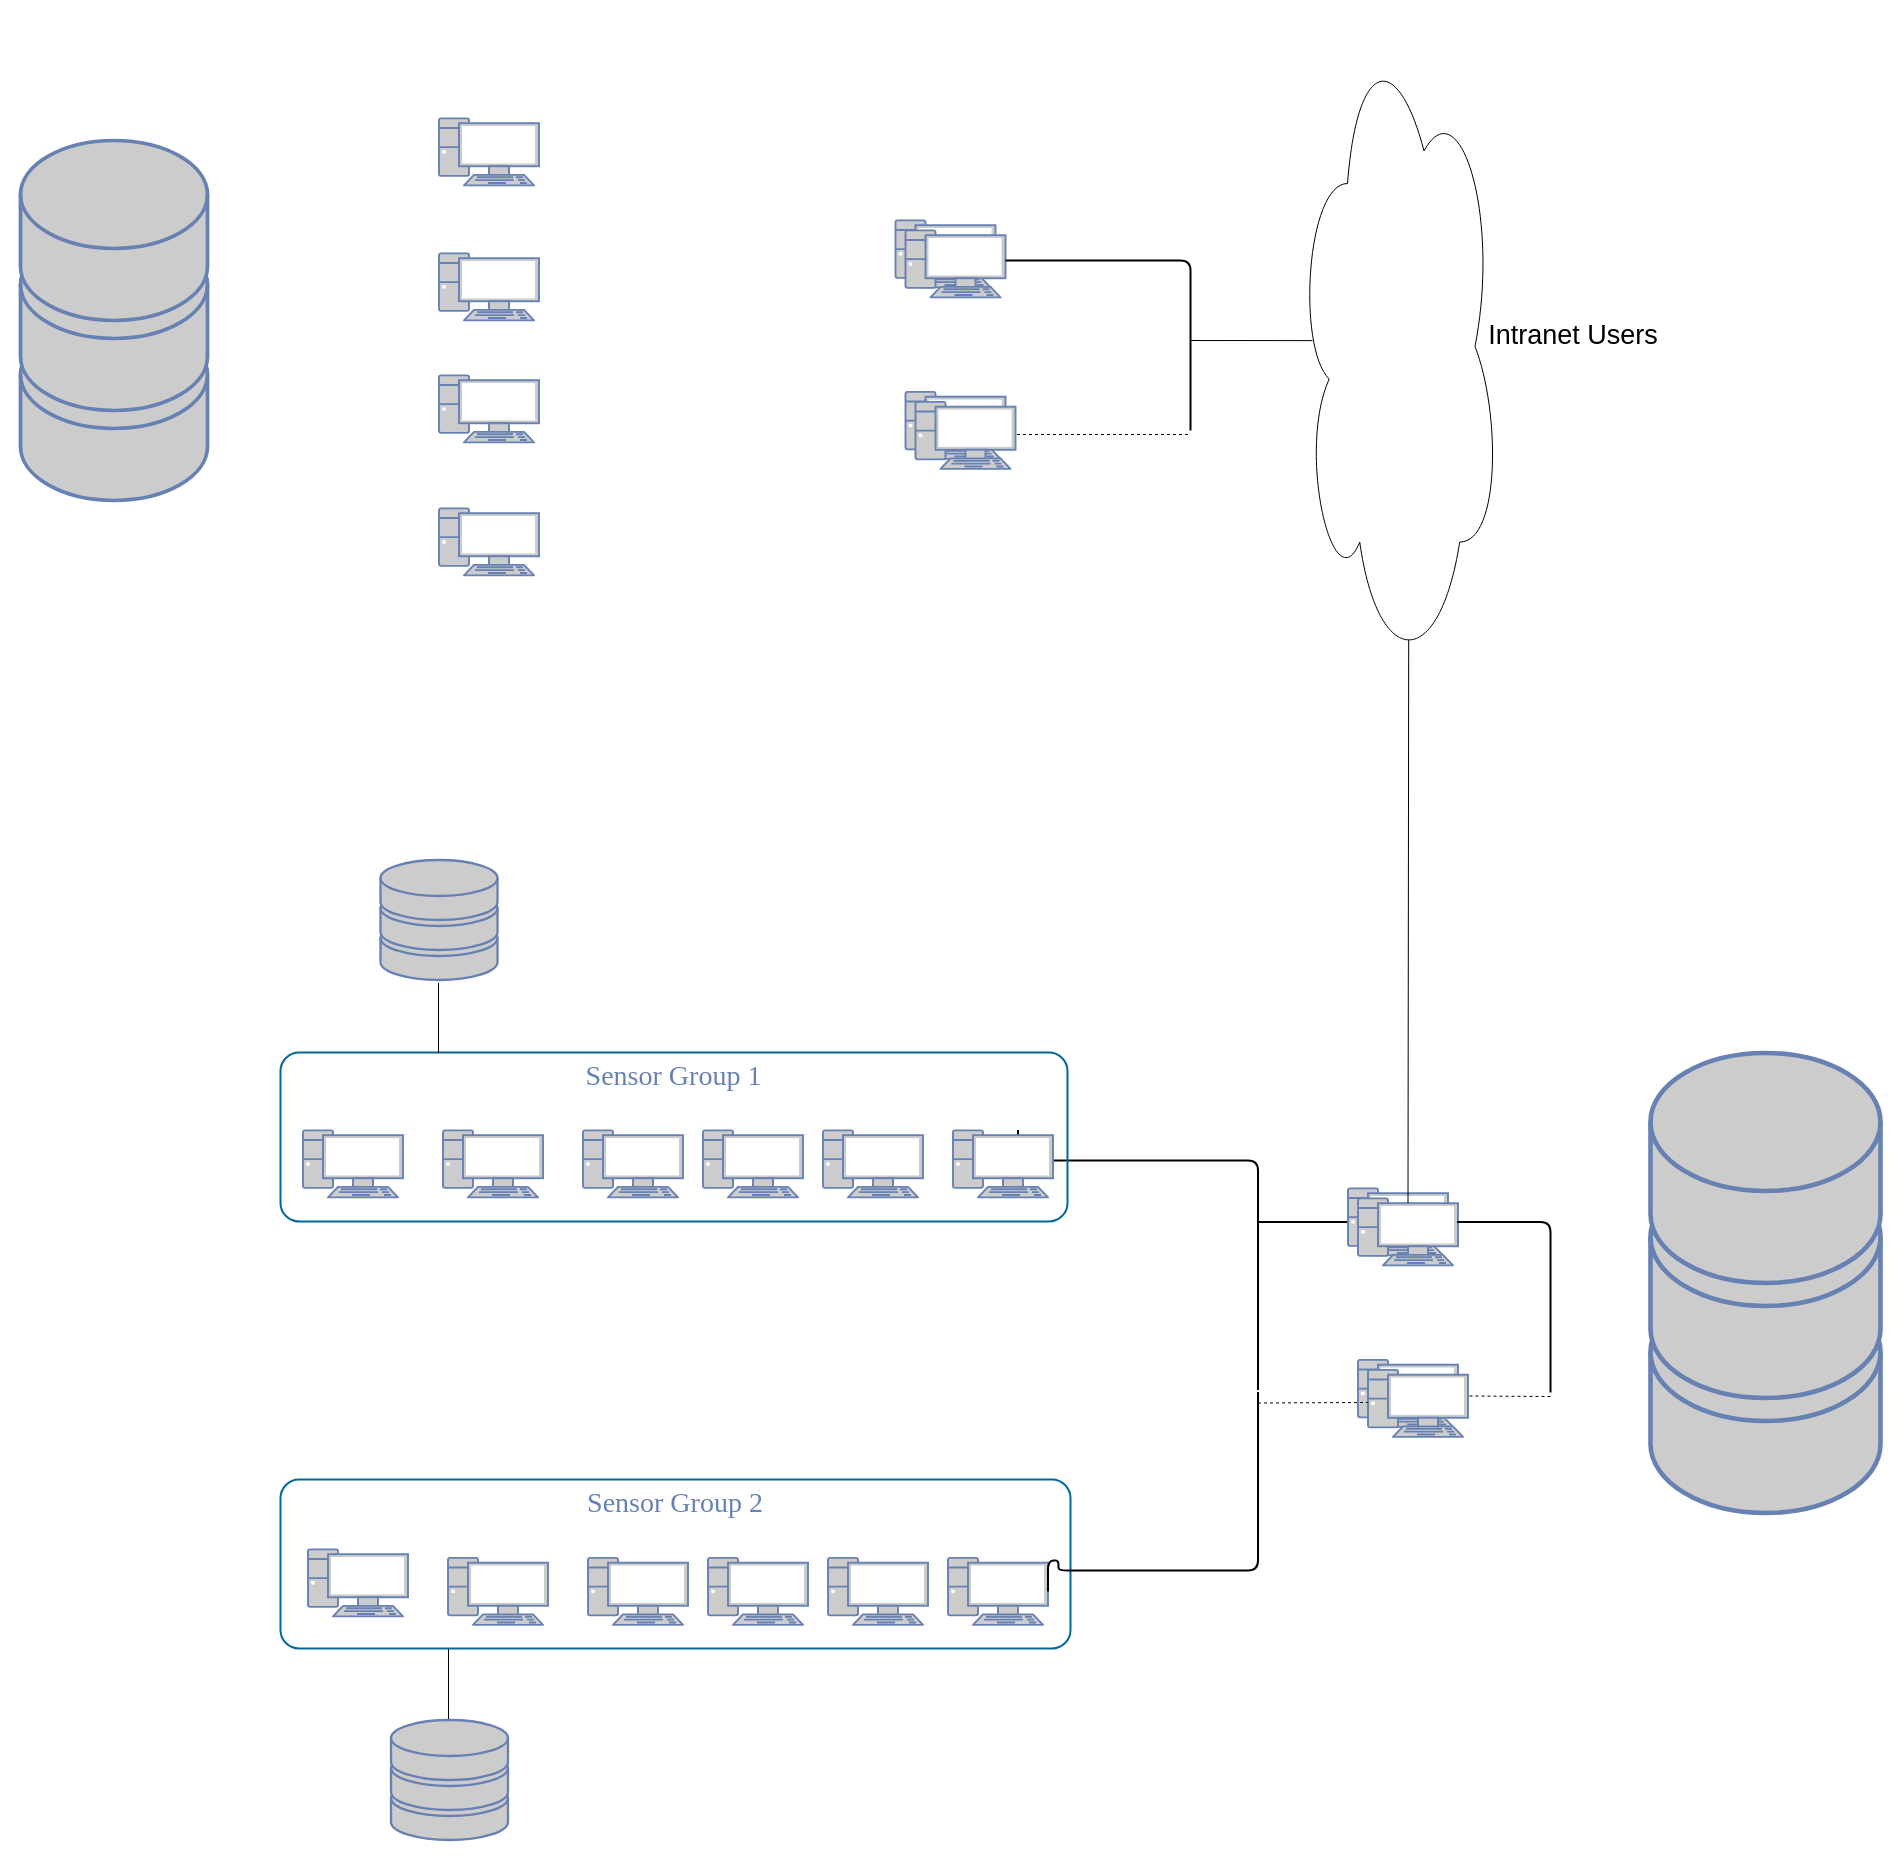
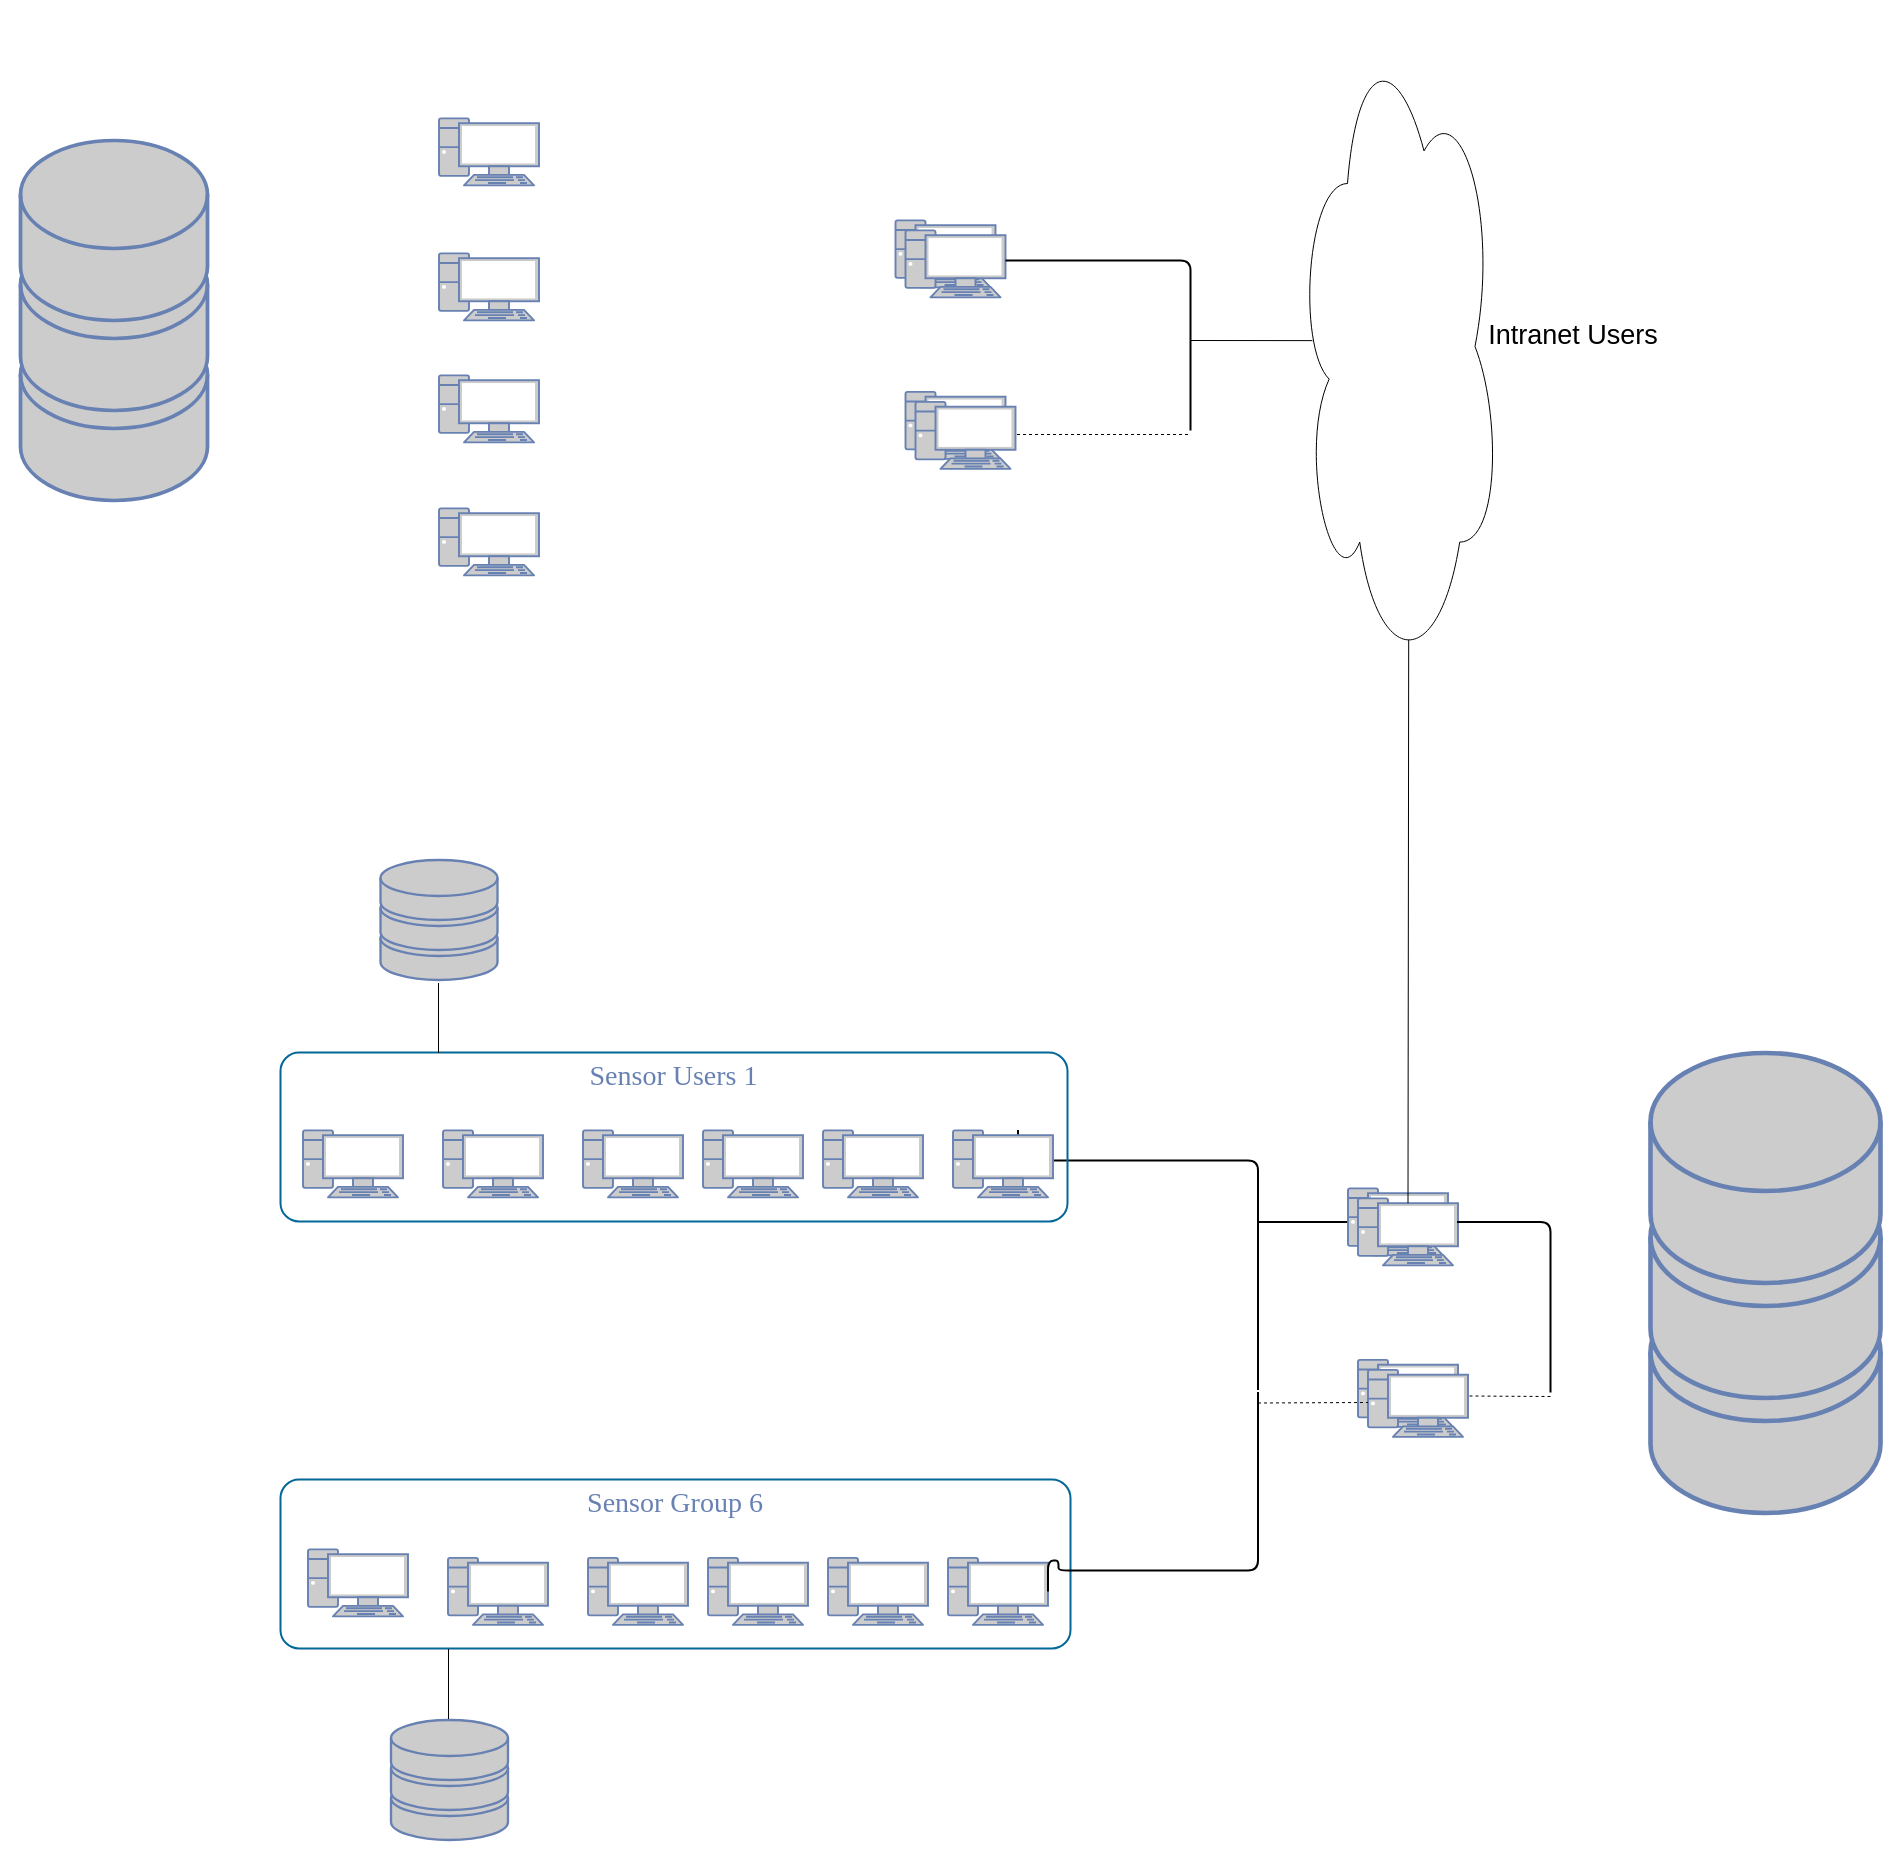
node "Sensor Group 1": label "Sensor Group 1" -> "Sensor Users 1"
node "Sensor Group 2": label "Sensor Group 2" -> "Sensor Group 6"
